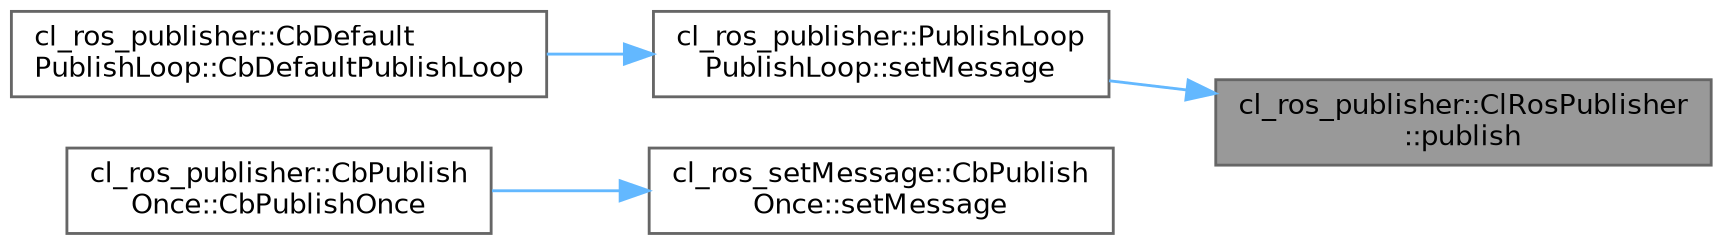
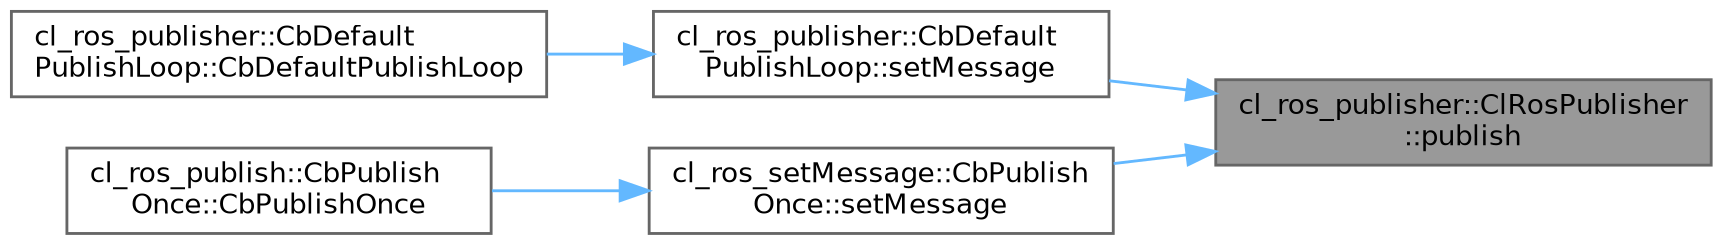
node "cl_ros_publisher::PublishLoop PublishLoop::setMessage": label "cl_ros_publisher::PublishLoop PublishLoop::setMessage" -> "cl_ros_publisher::CbDefault PublishLoop::setMessage"
edge "cl_ros_setMessage::CbPublish Once::setMessage" -> "cl_ros_publisher::ClRosPublisher ::publish": added
node "cl_ros_publisher::CbPublish Once::CbPublishOnce": label "cl_ros_publisher::CbPublish Once::CbPublishOnce" -> "cl_ros_publish::CbPublish Once::CbPublishOnce"
